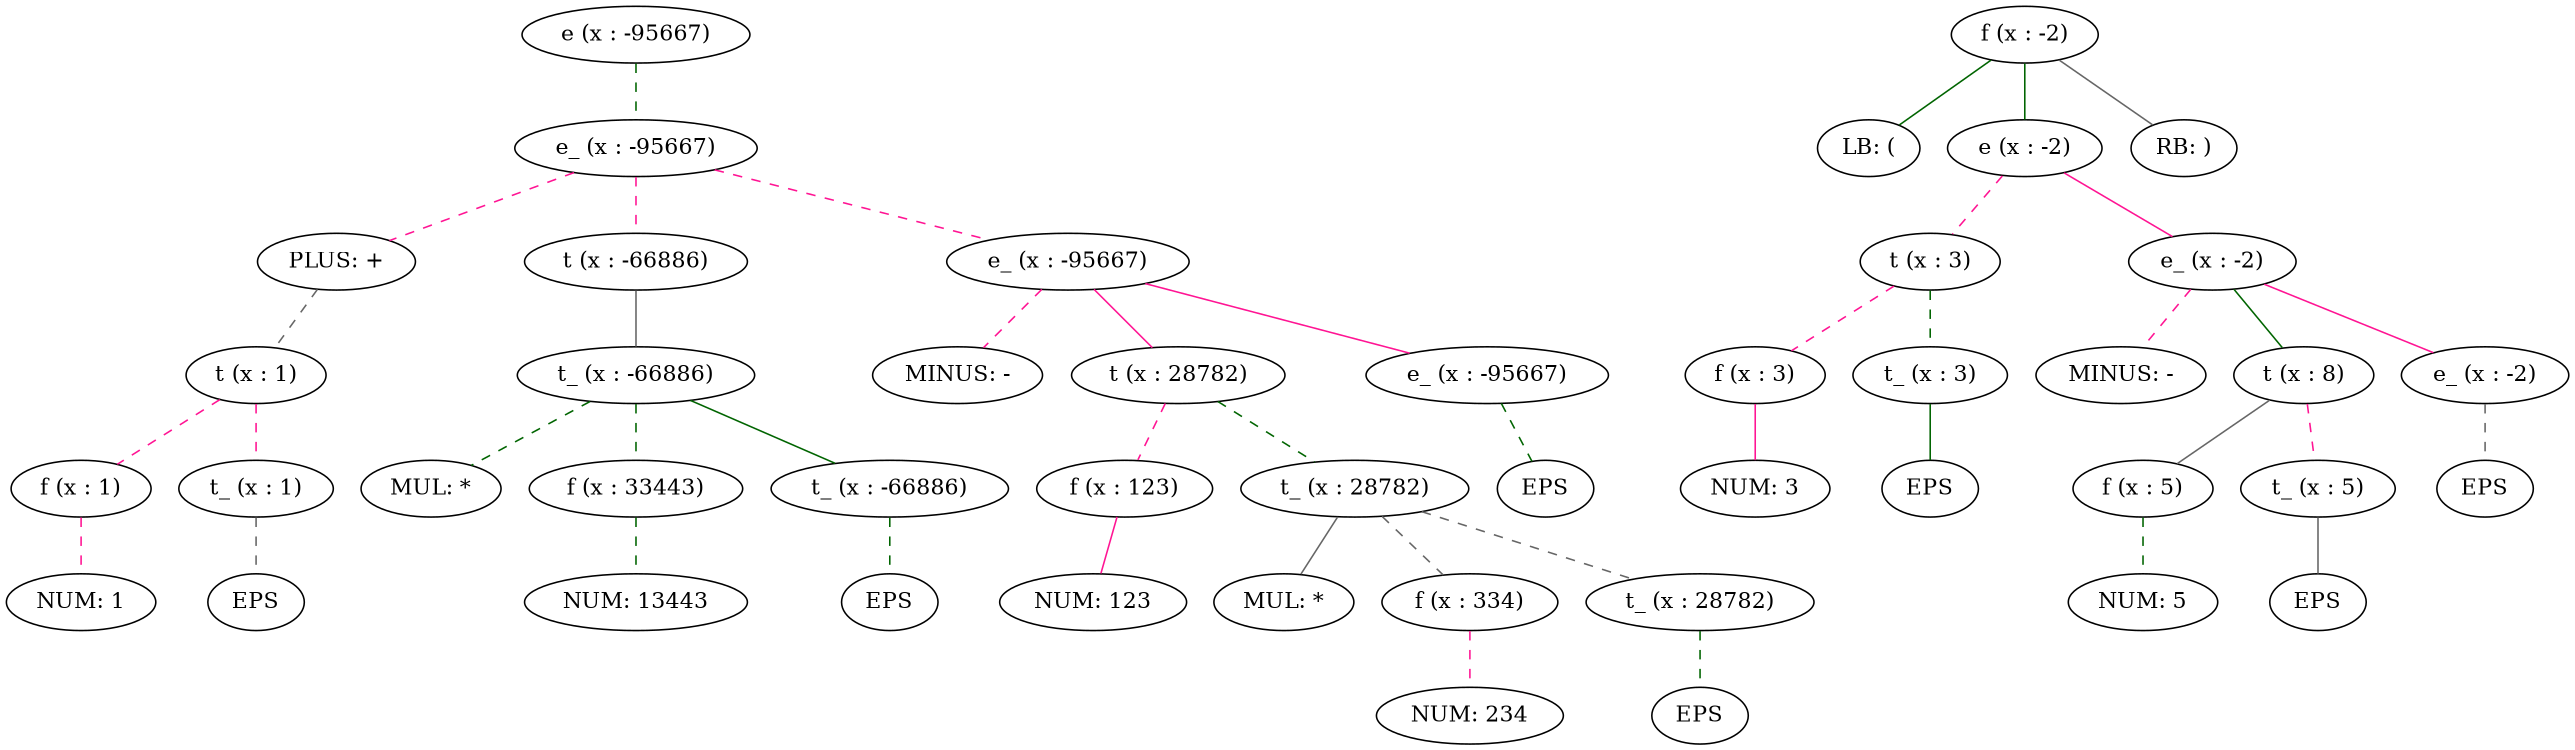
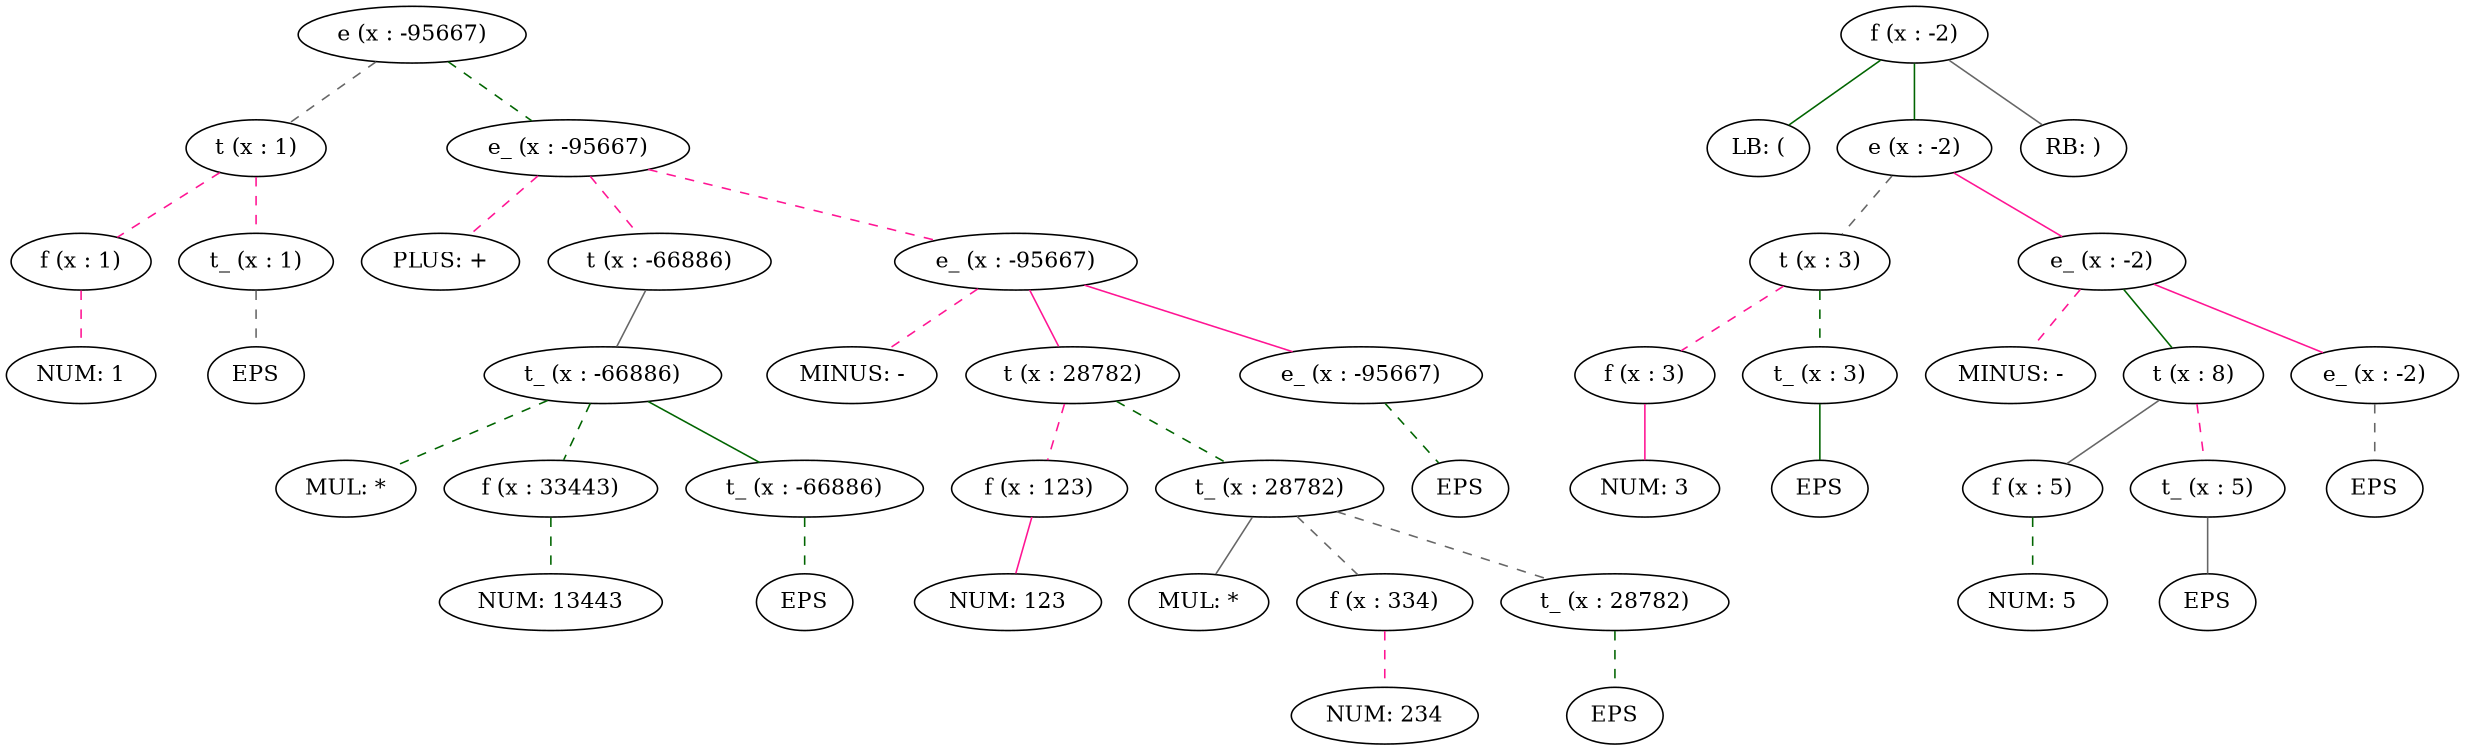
edge "e (x : -2)" -- "t (x : 3)": color deeppink -> gray40
edge "PLUS: +" -- "t (x : 1)": now "e (x : -95667)" -- "t (x : 1)"
